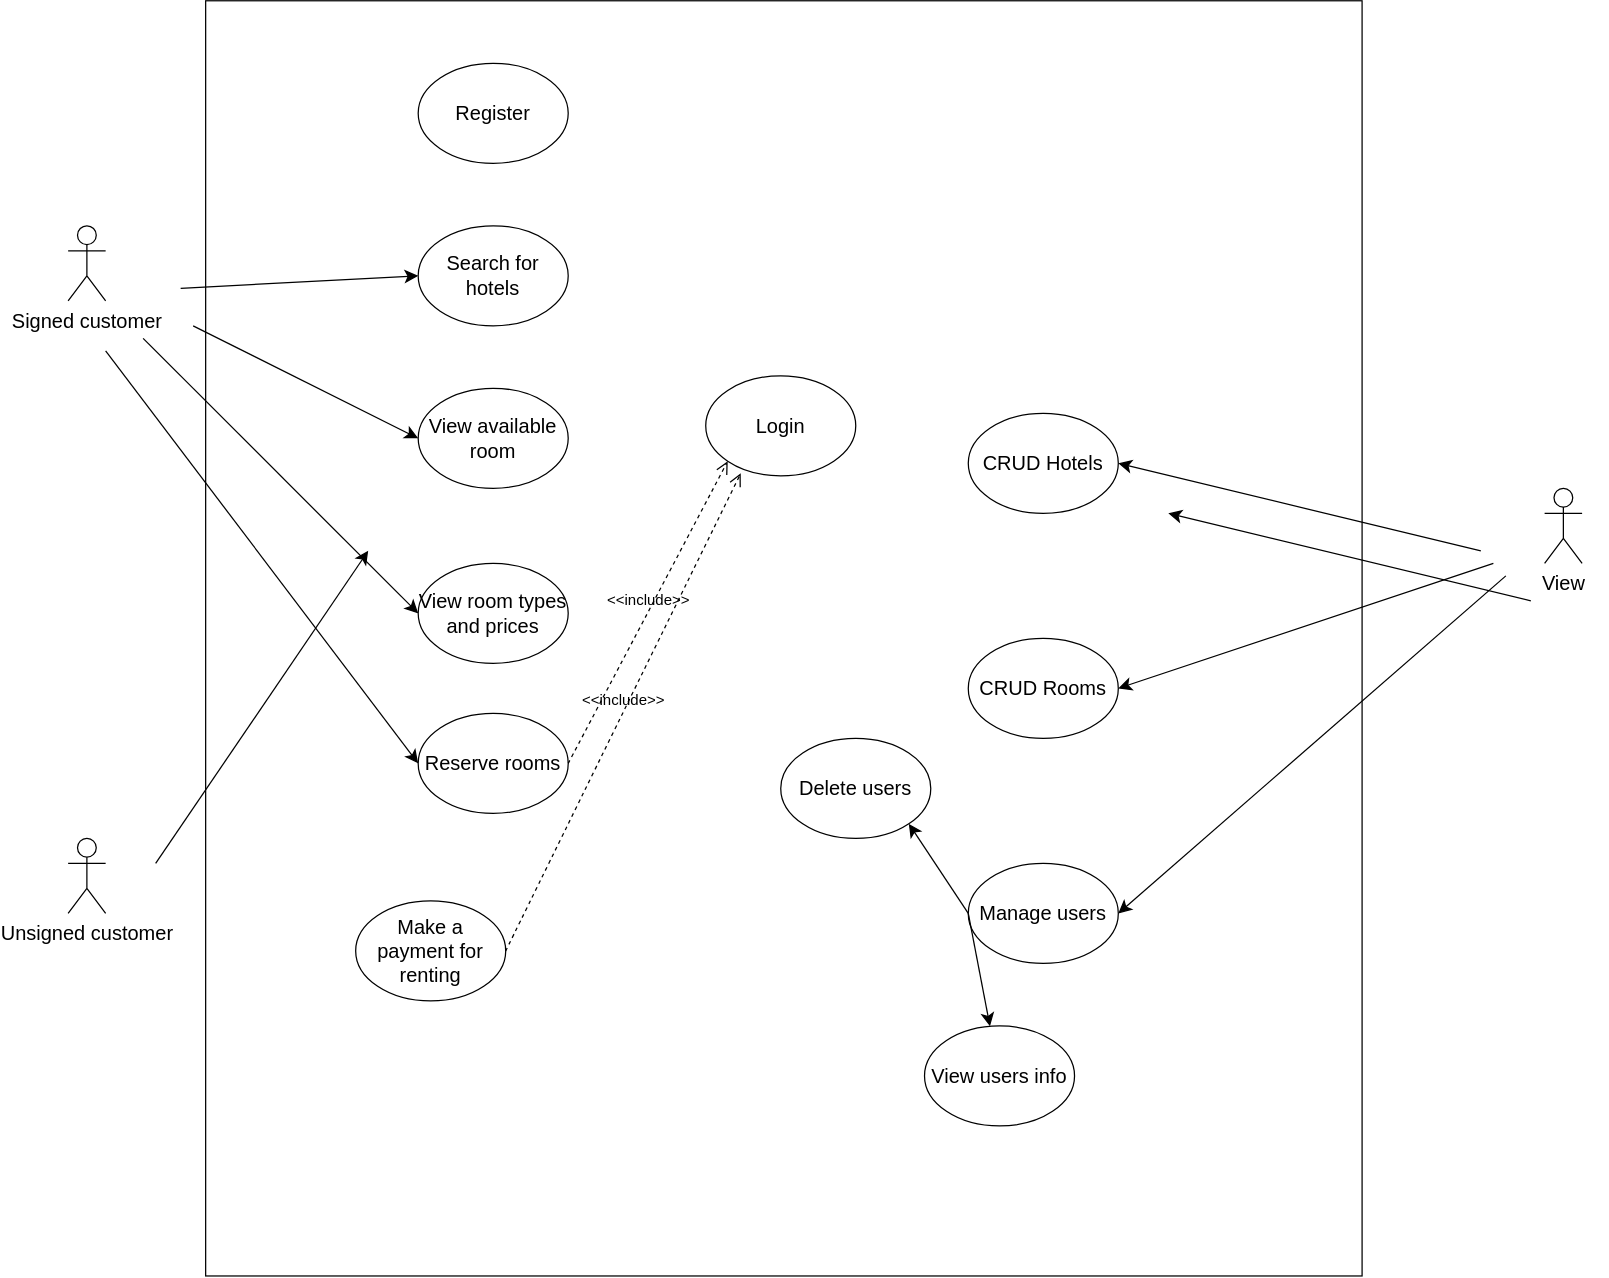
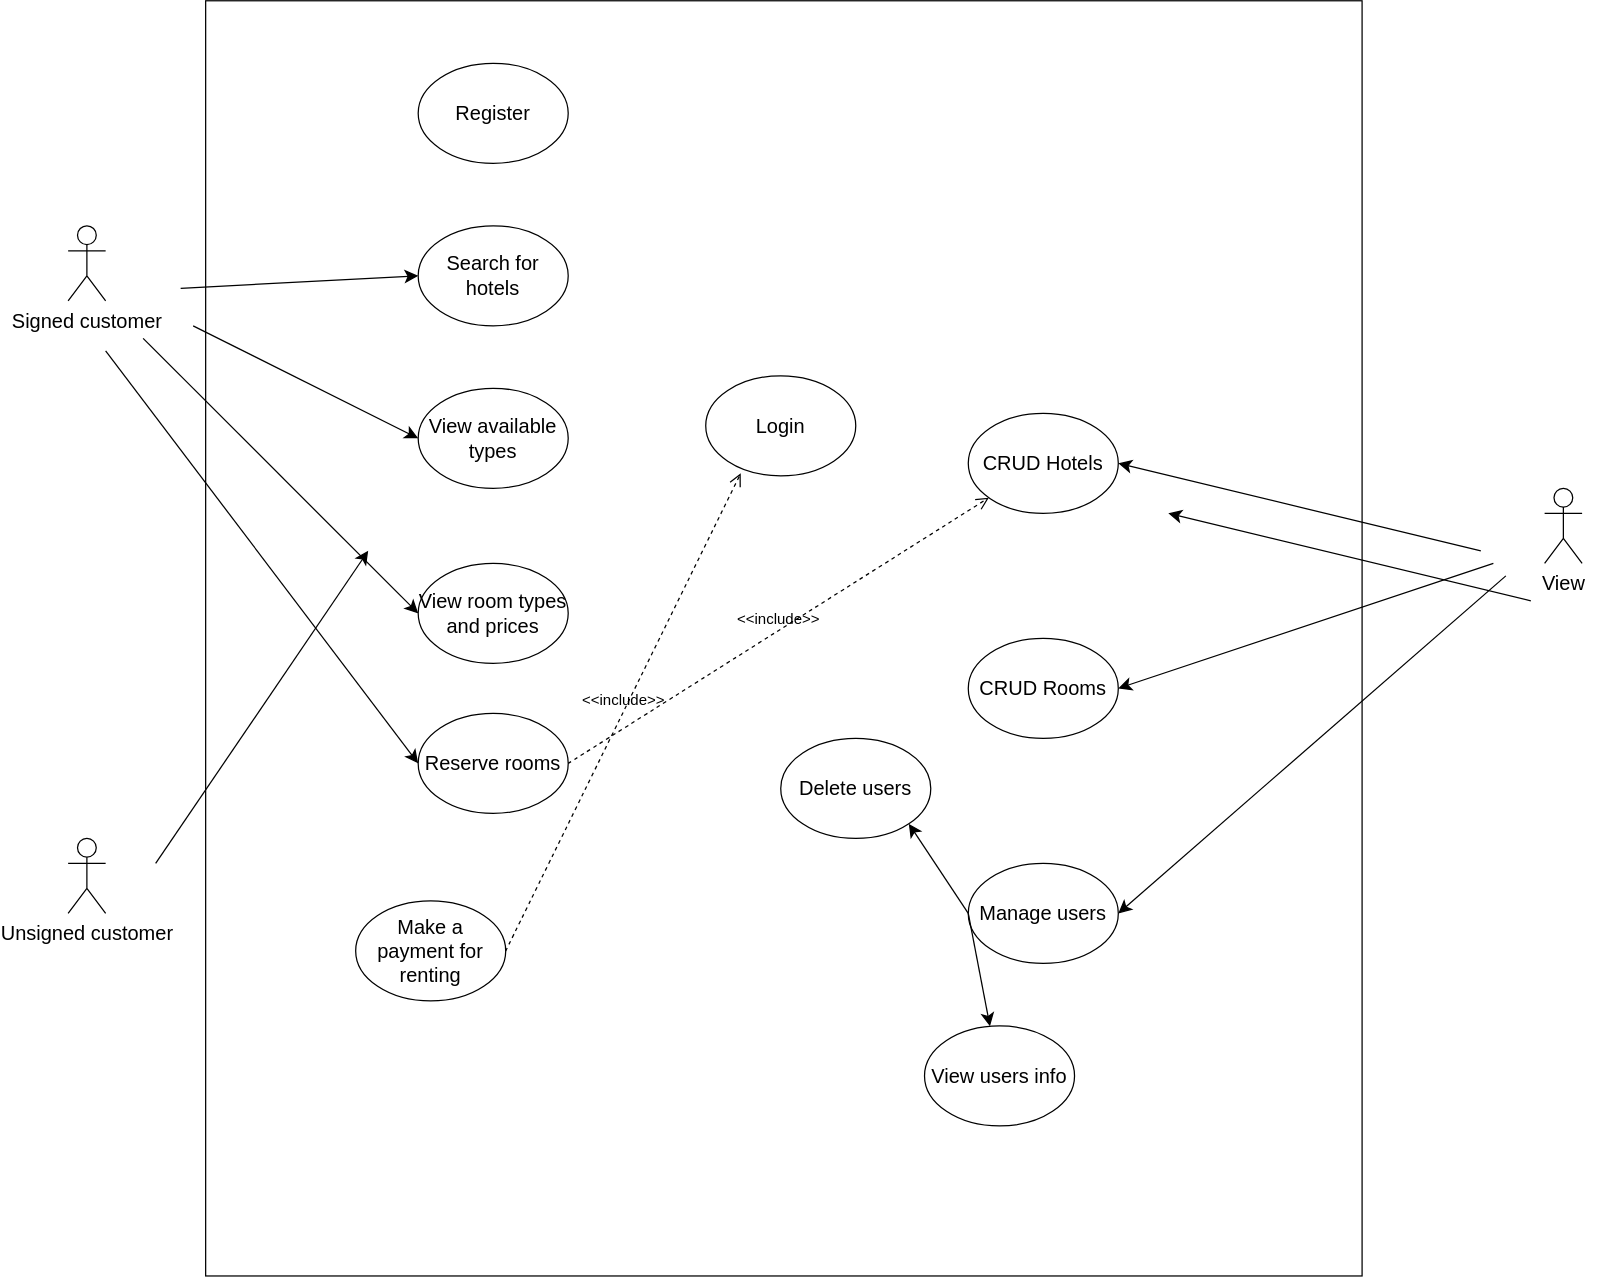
node "View available room": label "View available room" -> "View available types"
edge "Reserve rooms" -> "Login": now "Reserve rooms" -> "CRUD Hotels"
